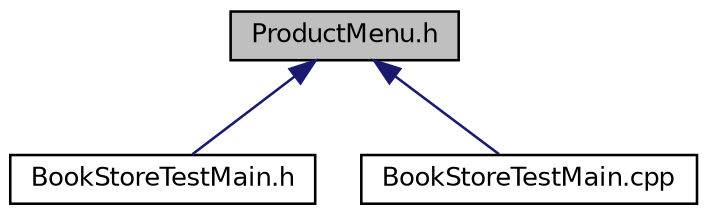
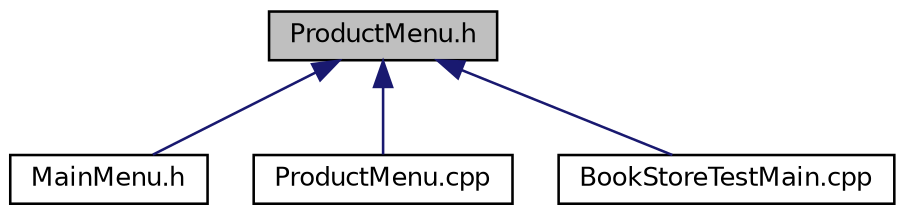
node "BookStoreTestMain.h": label "BookStoreTestMain.h" -> "MainMenu.h"
node "ProductMenu.cpp": added
